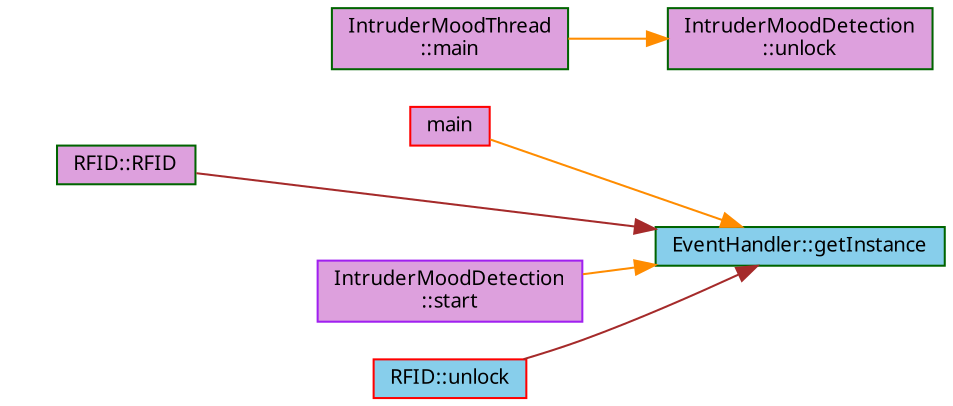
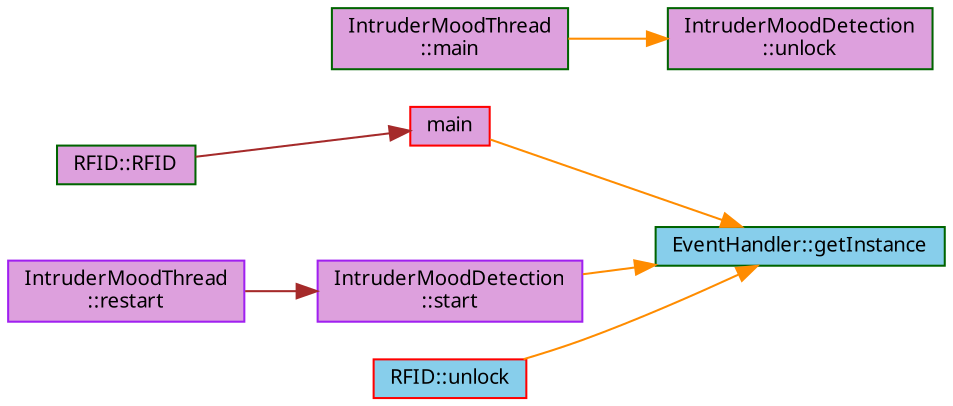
edge "RFID::RFID" -> "EventHandler::getInstance": now "RFID::RFID" -> "main"
node "IntruderMoodThread ::restart": added
edge "RFID::unlock" -> "EventHandler::getInstance": color brown -> darkorange
